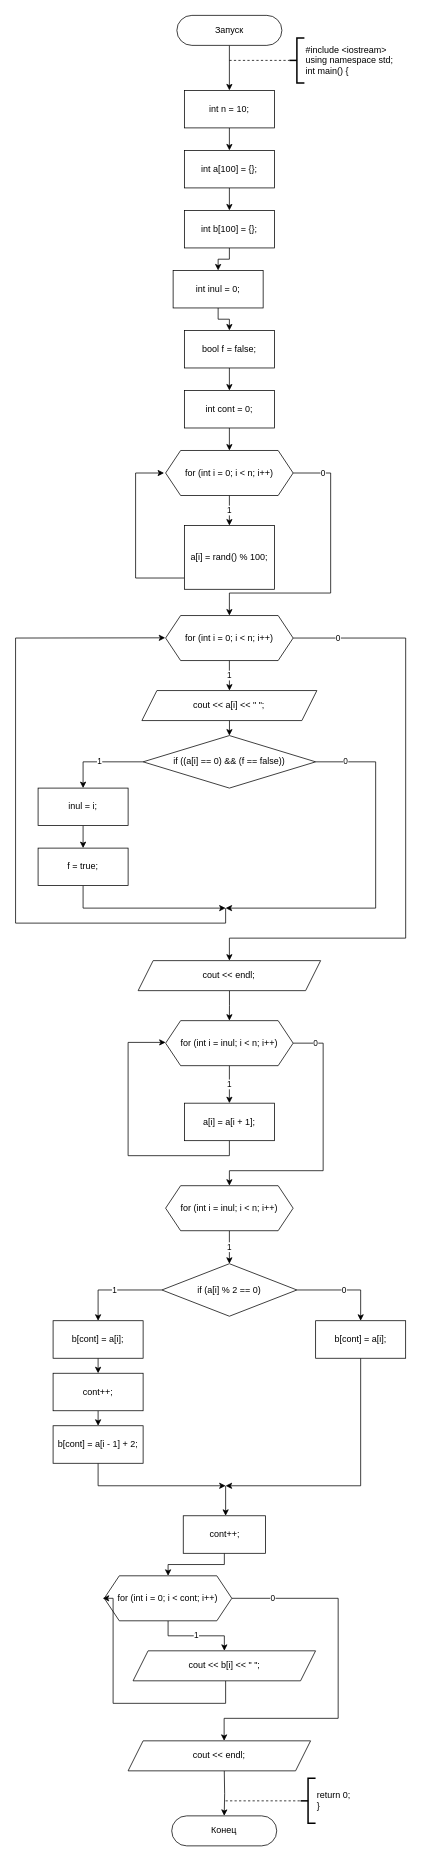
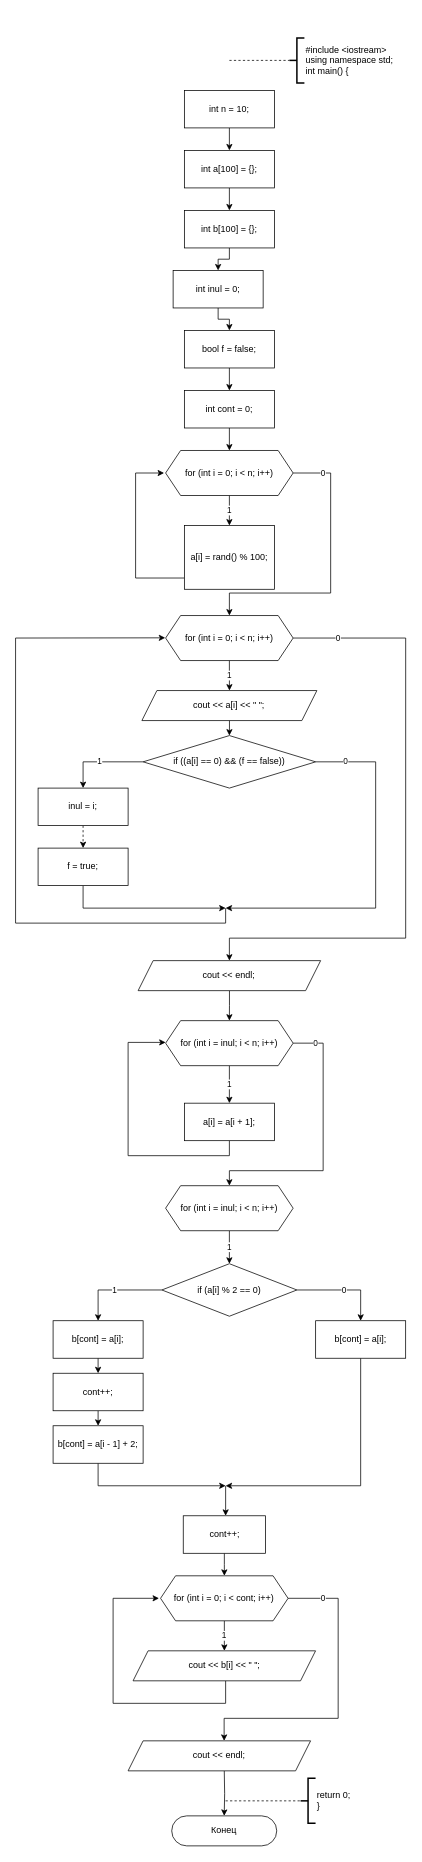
node "Запуск": removed
edge "Запуск" -> "int n = 10;": removed
edge "inul = i;" -> "f = true;": style solid -> dashed
node "for (int i = 0; i < cont; i++)": moved (168, 1598) -> (224, 1598)
